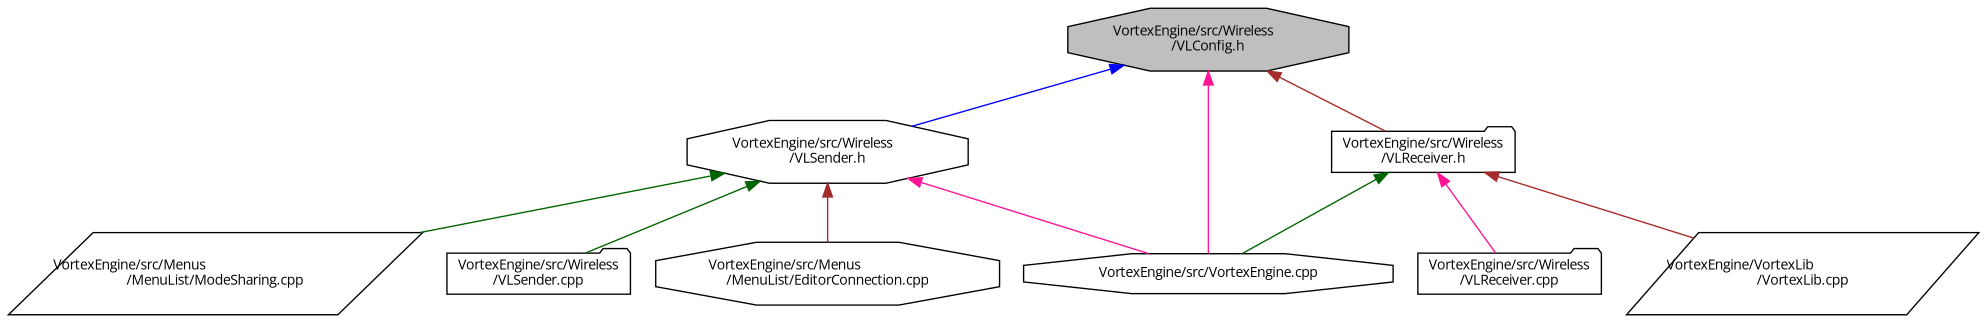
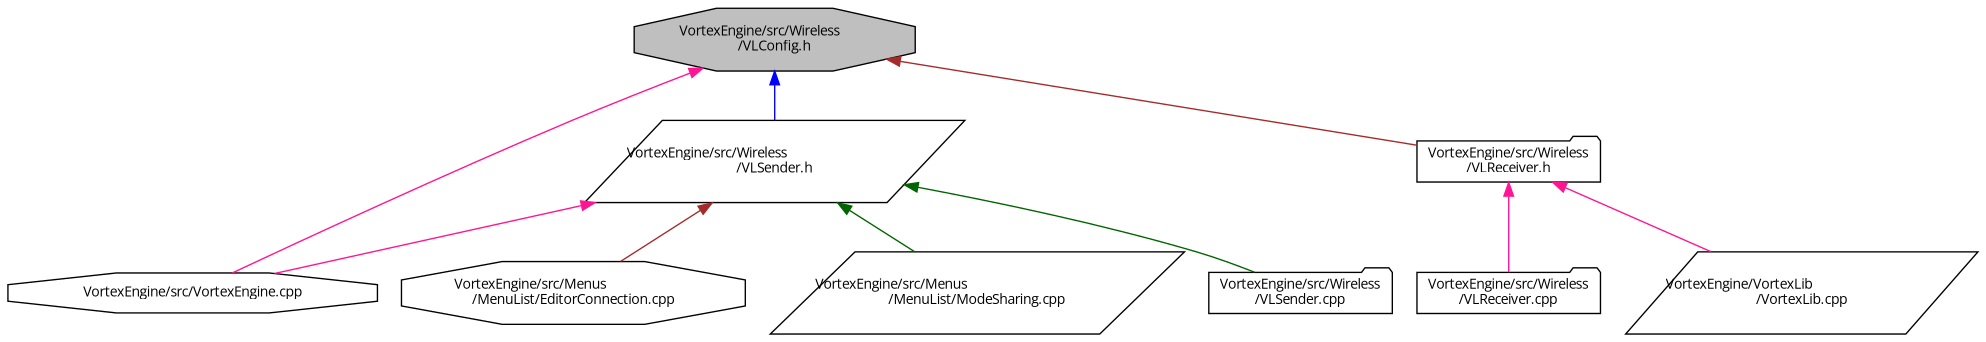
node "VortexEngine/src/Wireless /VLSender.h": shape octagon -> parallelogram
edge "VortexEngine/VortexLib /VortexLib.cpp" -> "VortexEngine/src/Wireless /VLReceiver.h": color brown -> deeppink
edge "VortexEngine/src/VortexEngine.cpp" -> "VortexEngine/src/Wireless /VLReceiver.h": removed
